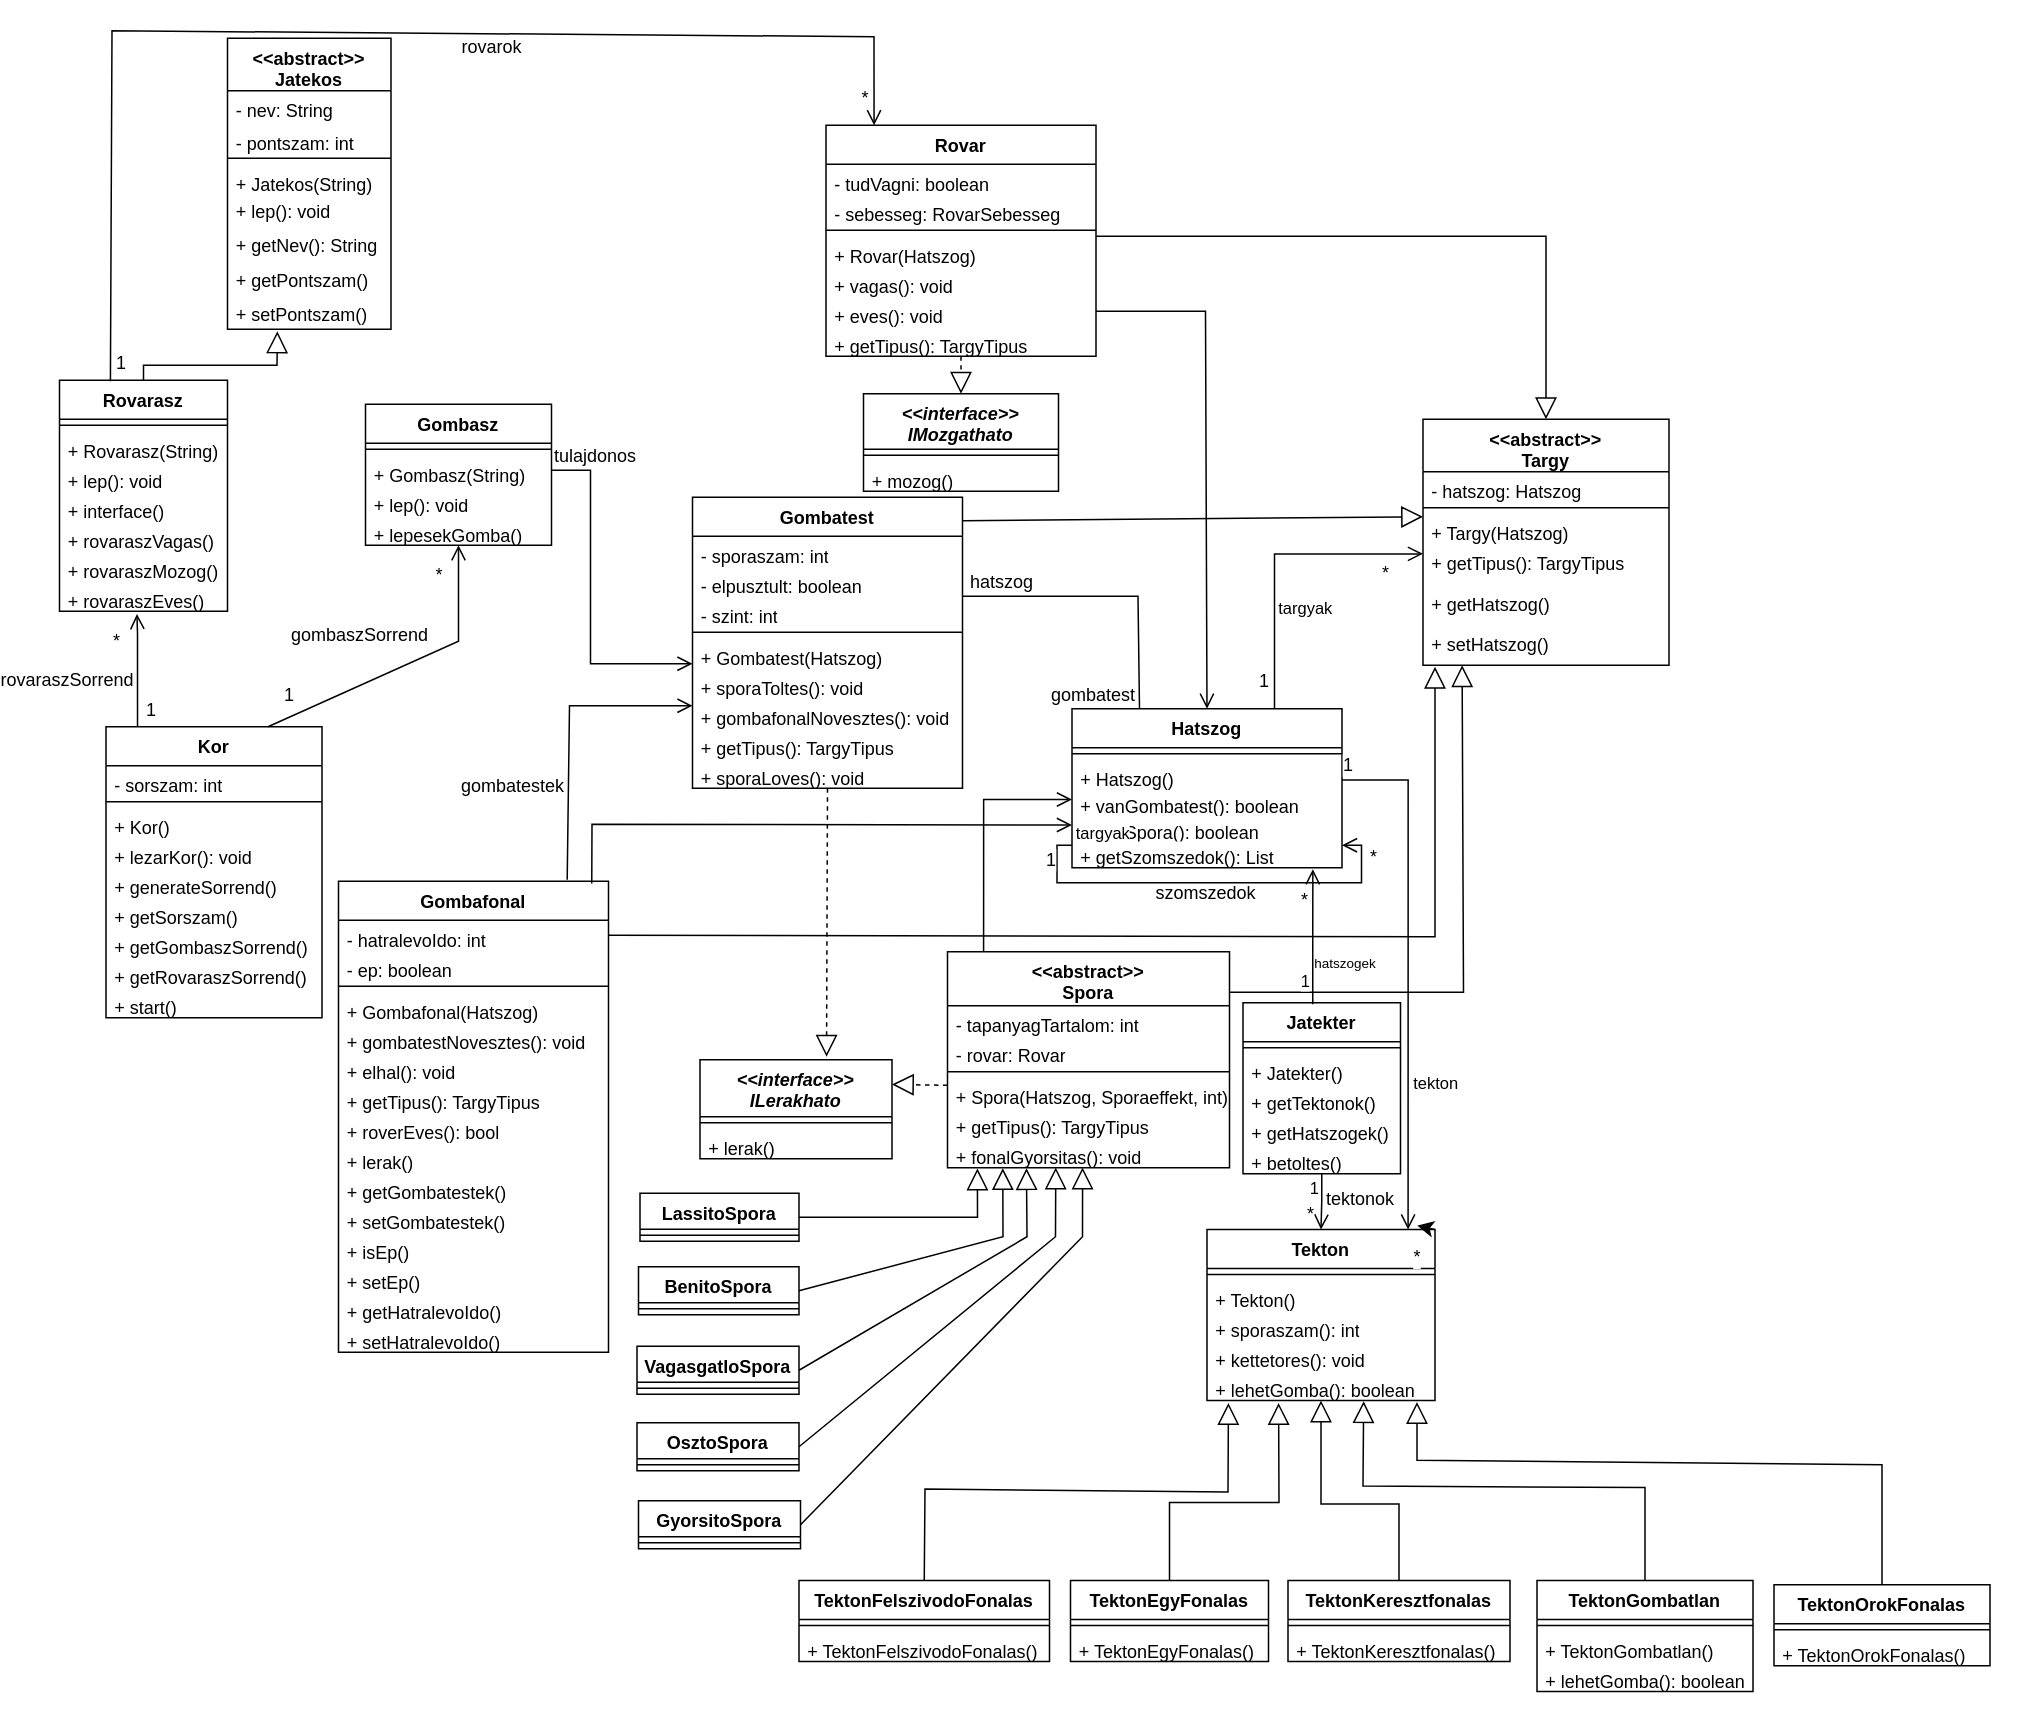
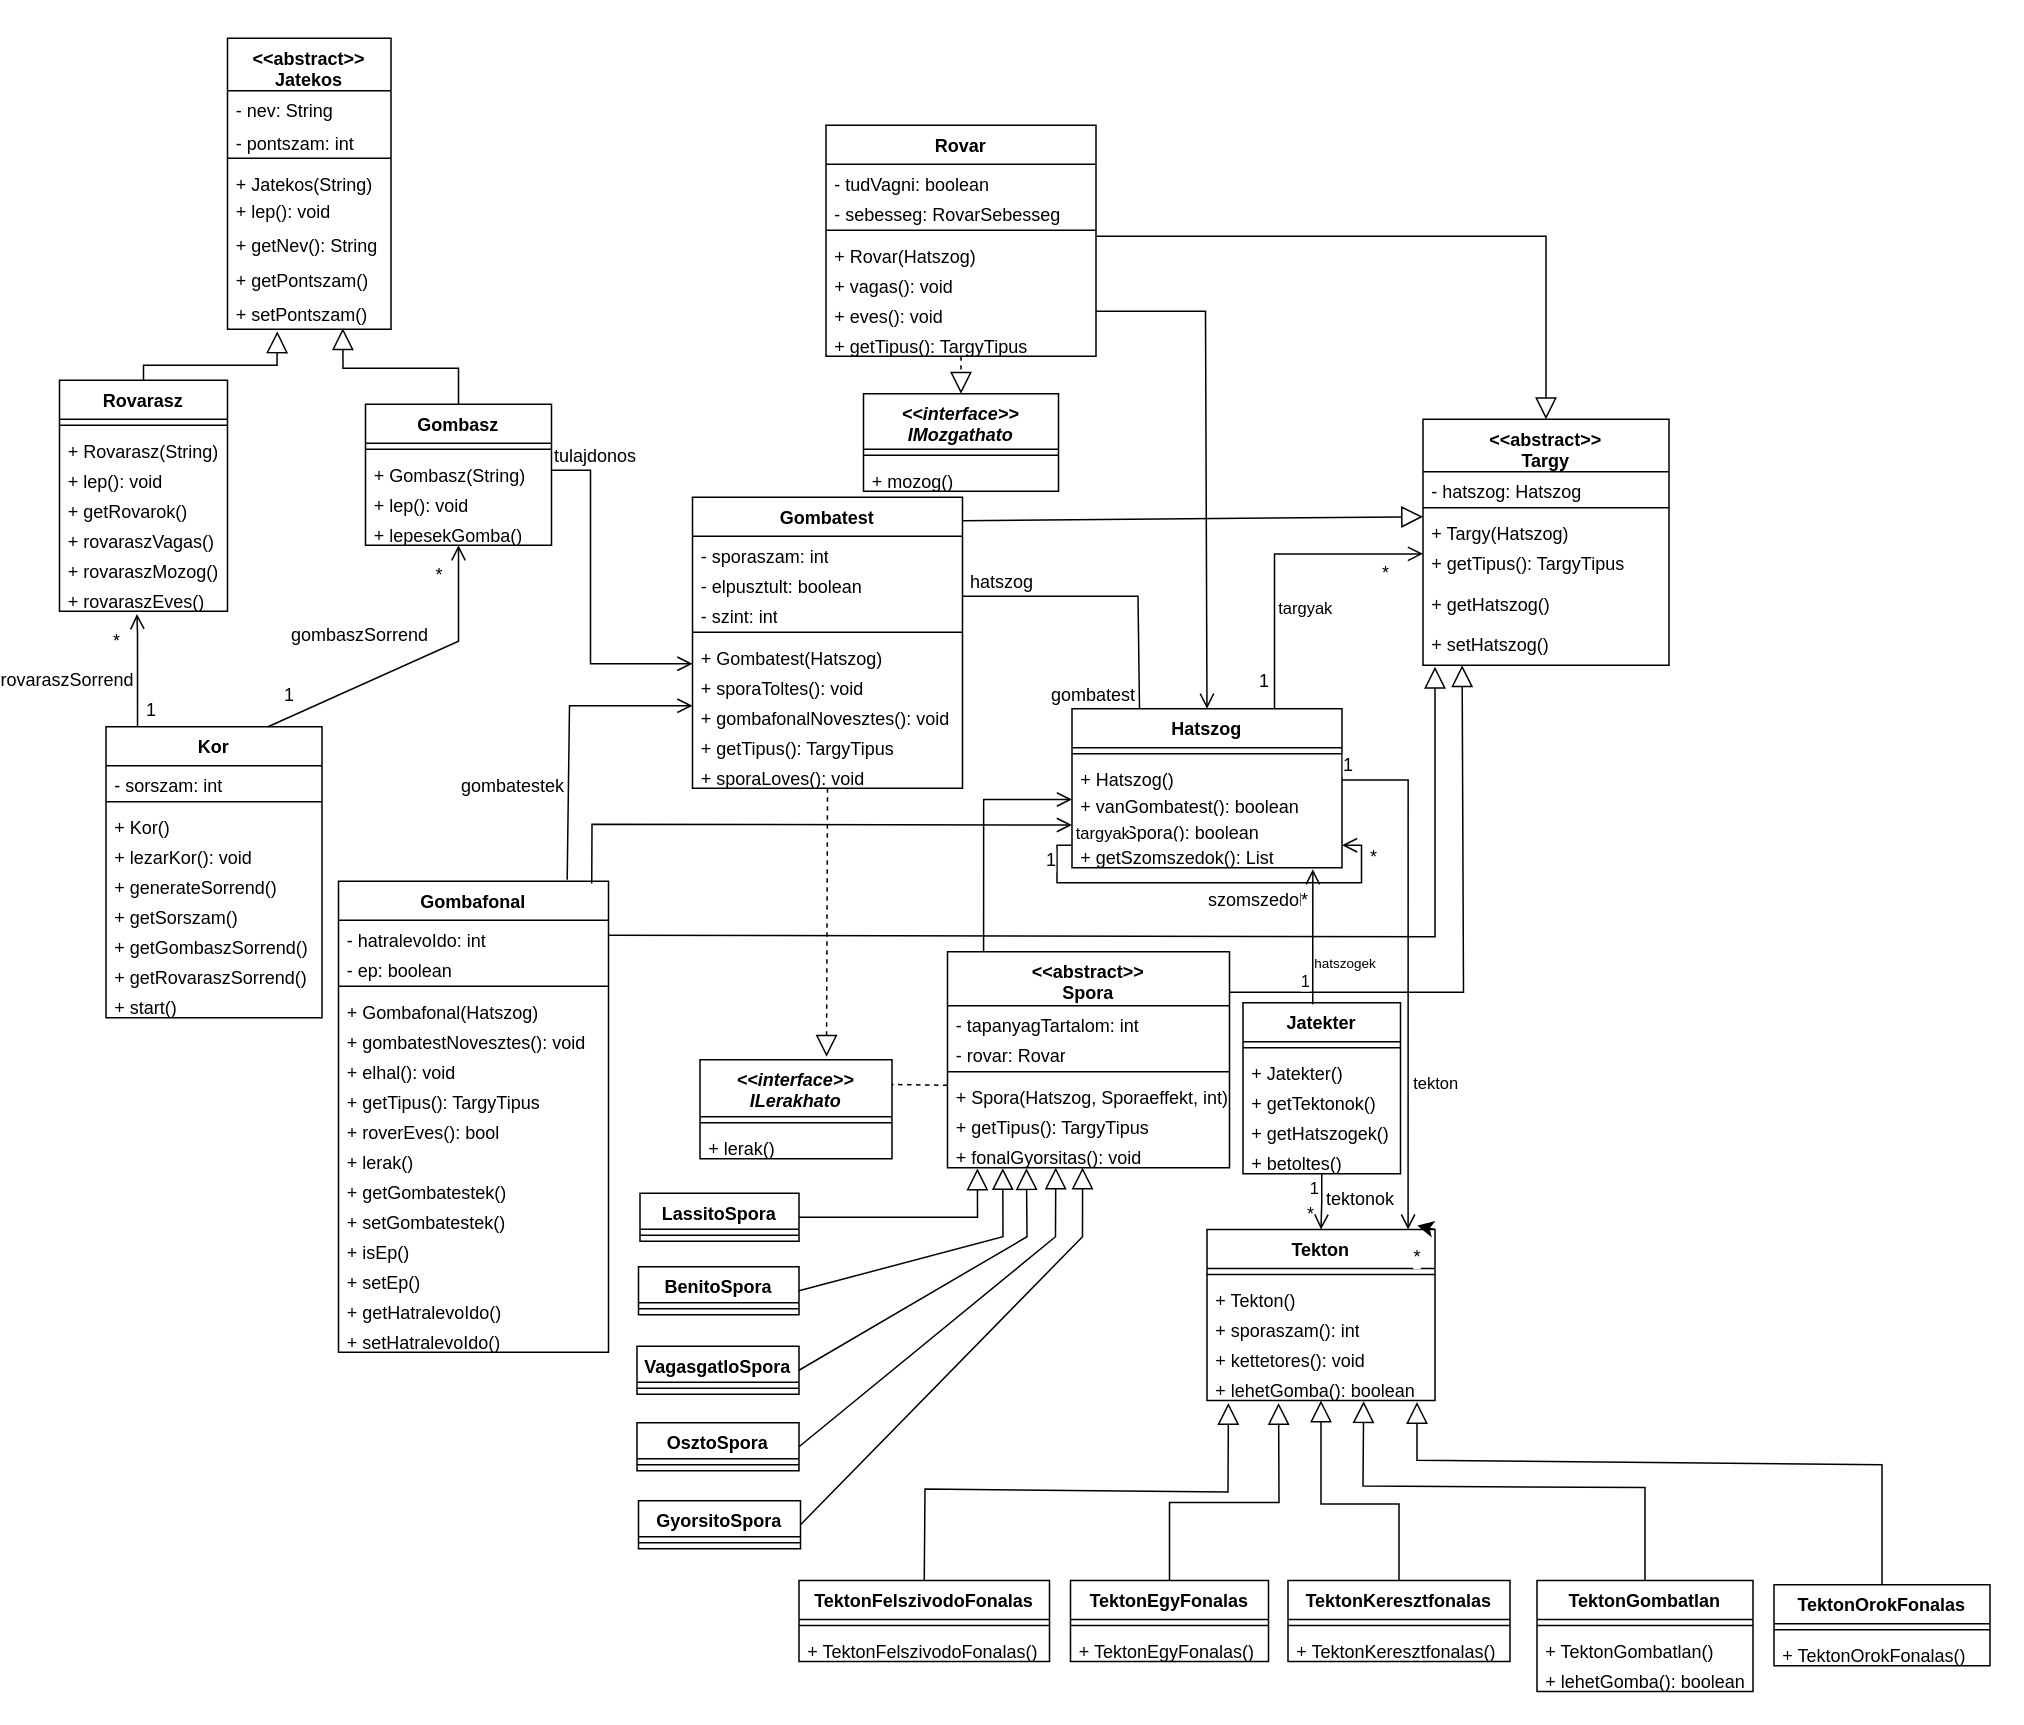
edge "Rovarasz" -> "Rovar": removed, labels "1", "rovarok", "*"
edge "Gombasz" -> "+ setPontszam()": added
node "+ interface()": label "+ interface()" -> "+ getRovarok()"
node "szomszedok": moved (1205, 893) -> (1257, 901)
edge "+ Spora(Hatszog, Sporaeffekt, int)" -> "<<interface>> ILerakhato": arrowhead block -> none
